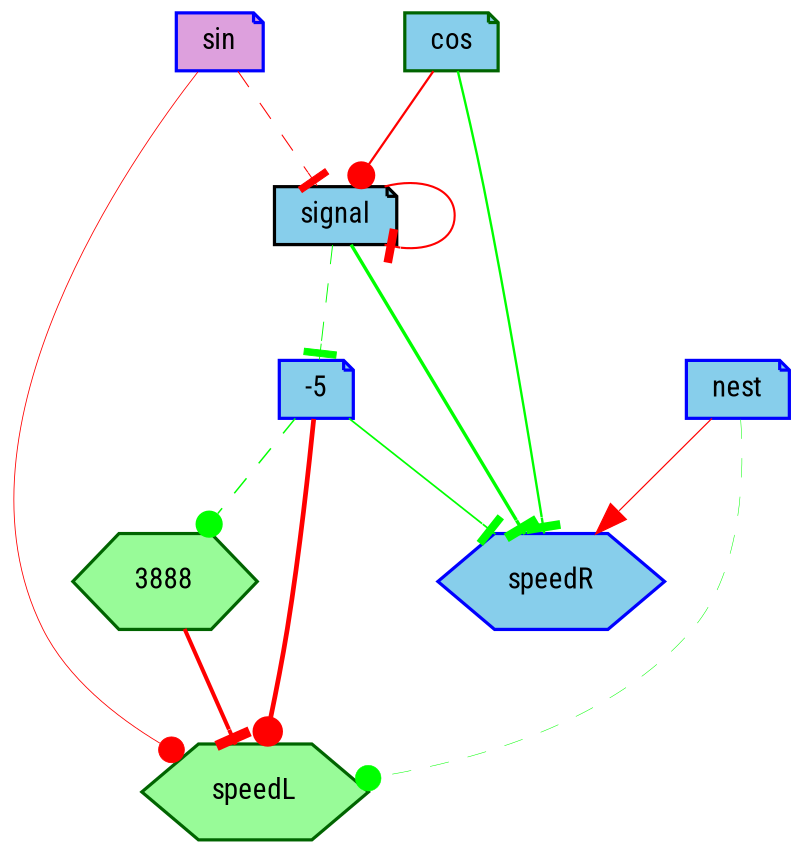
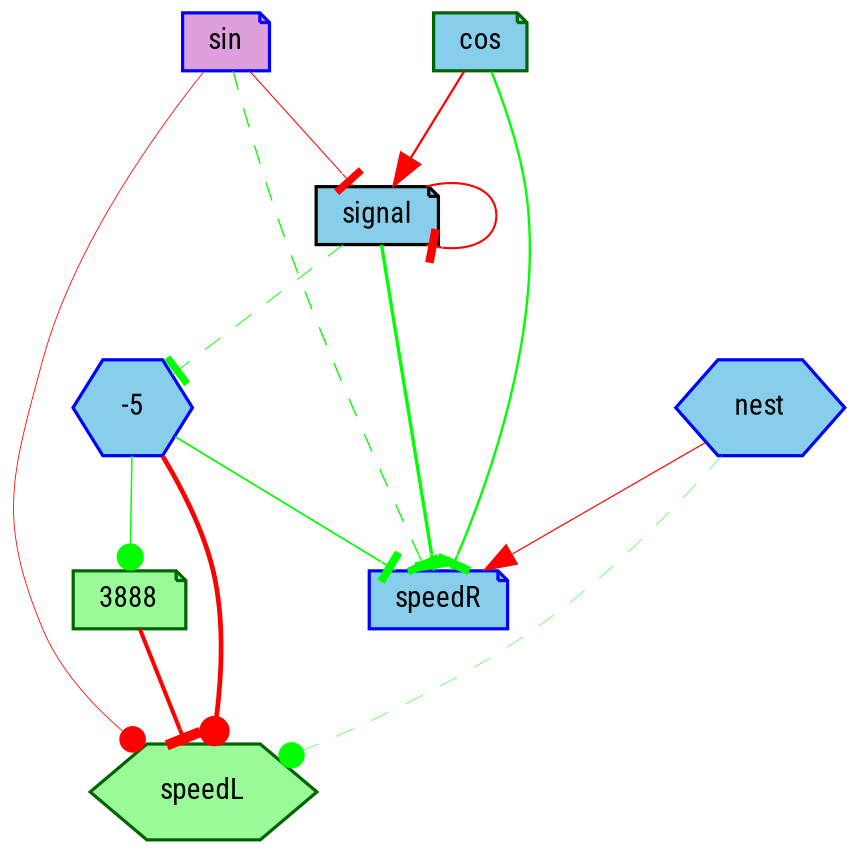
edge "cos" -> "signal": arrowhead dot -> normal
edge "sin" -> "signal": style dashed -> bold
edge "sin" -> "speedR": added
node "-5": shape note -> hexagon
node "nest": shape note -> hexagon
edge "-5" -> "3888": style dashed -> bold
node "3888": shape hexagon -> note
node "speedR": shape hexagon -> note
